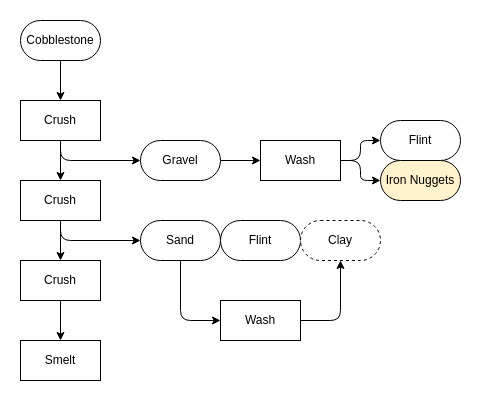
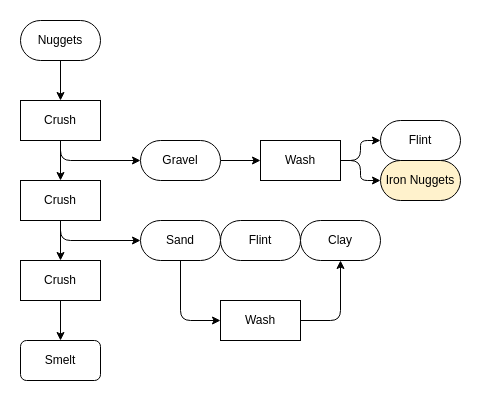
node "Cobblestone": label "Cobblestone" -> "Nuggets"
node "Clay": style dashed -> solid
node "Smelt": shape rectangle -> rounded rectangle
